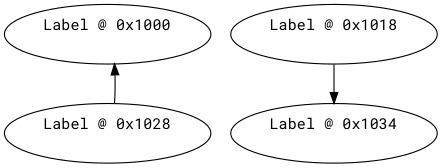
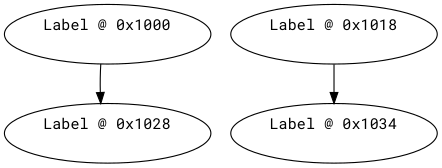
edge "Label @ 0x1028" -> "Label @ 0x1000": reversed
